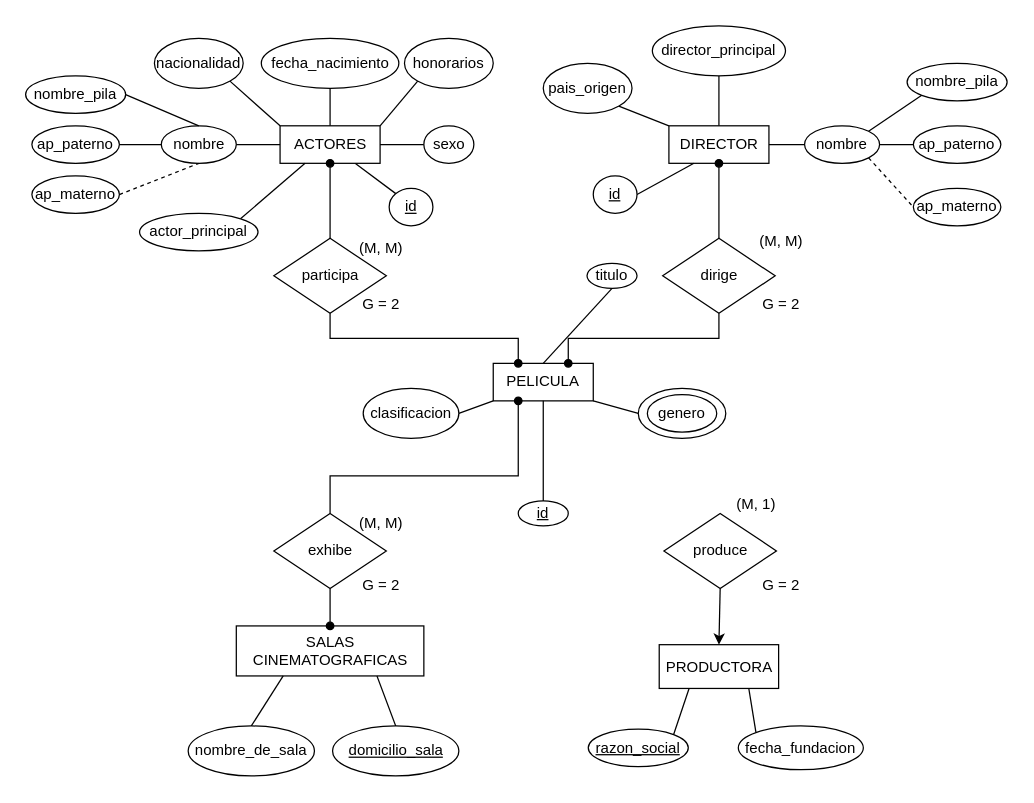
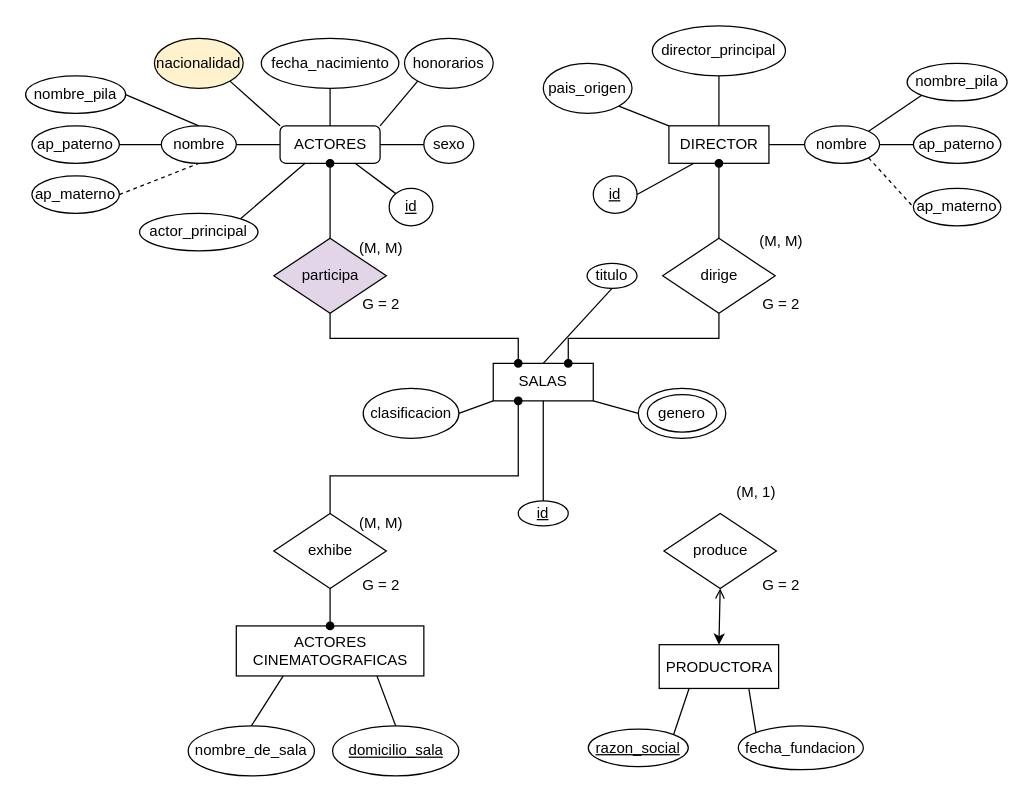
node "nacionalidad": fillcolor #ffffff -> #fff2cc
node "ACTORES": shape rectangle -> rounded rectangle
node "participa": fillcolor #ffffff -> #e1d5e7
node "PELICULA": label "PELICULA" -> "SALAS"
node "(M, 1)": moved (756, 504) -> (756, 491)
edge "produce" -> "PRODUCTORA": arrowhead none -> open
node "SALAS CINEMATOGRAFICAS": label "SALAS CINEMATOGRAFICAS" -> "ACTORES CINEMATOGRAFICAS"
